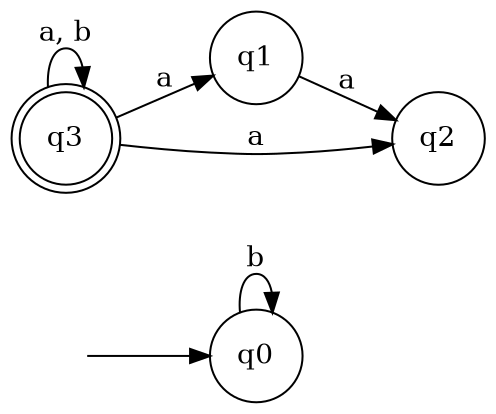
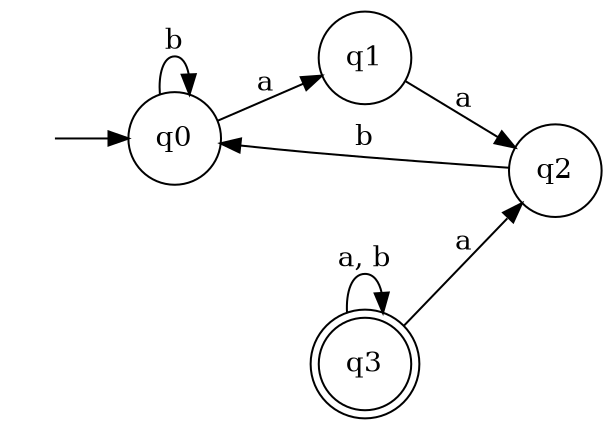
edge "q3" -> "q1": now "q0" -> "q1"
edge "q2" -> "q0": added, label "b"
